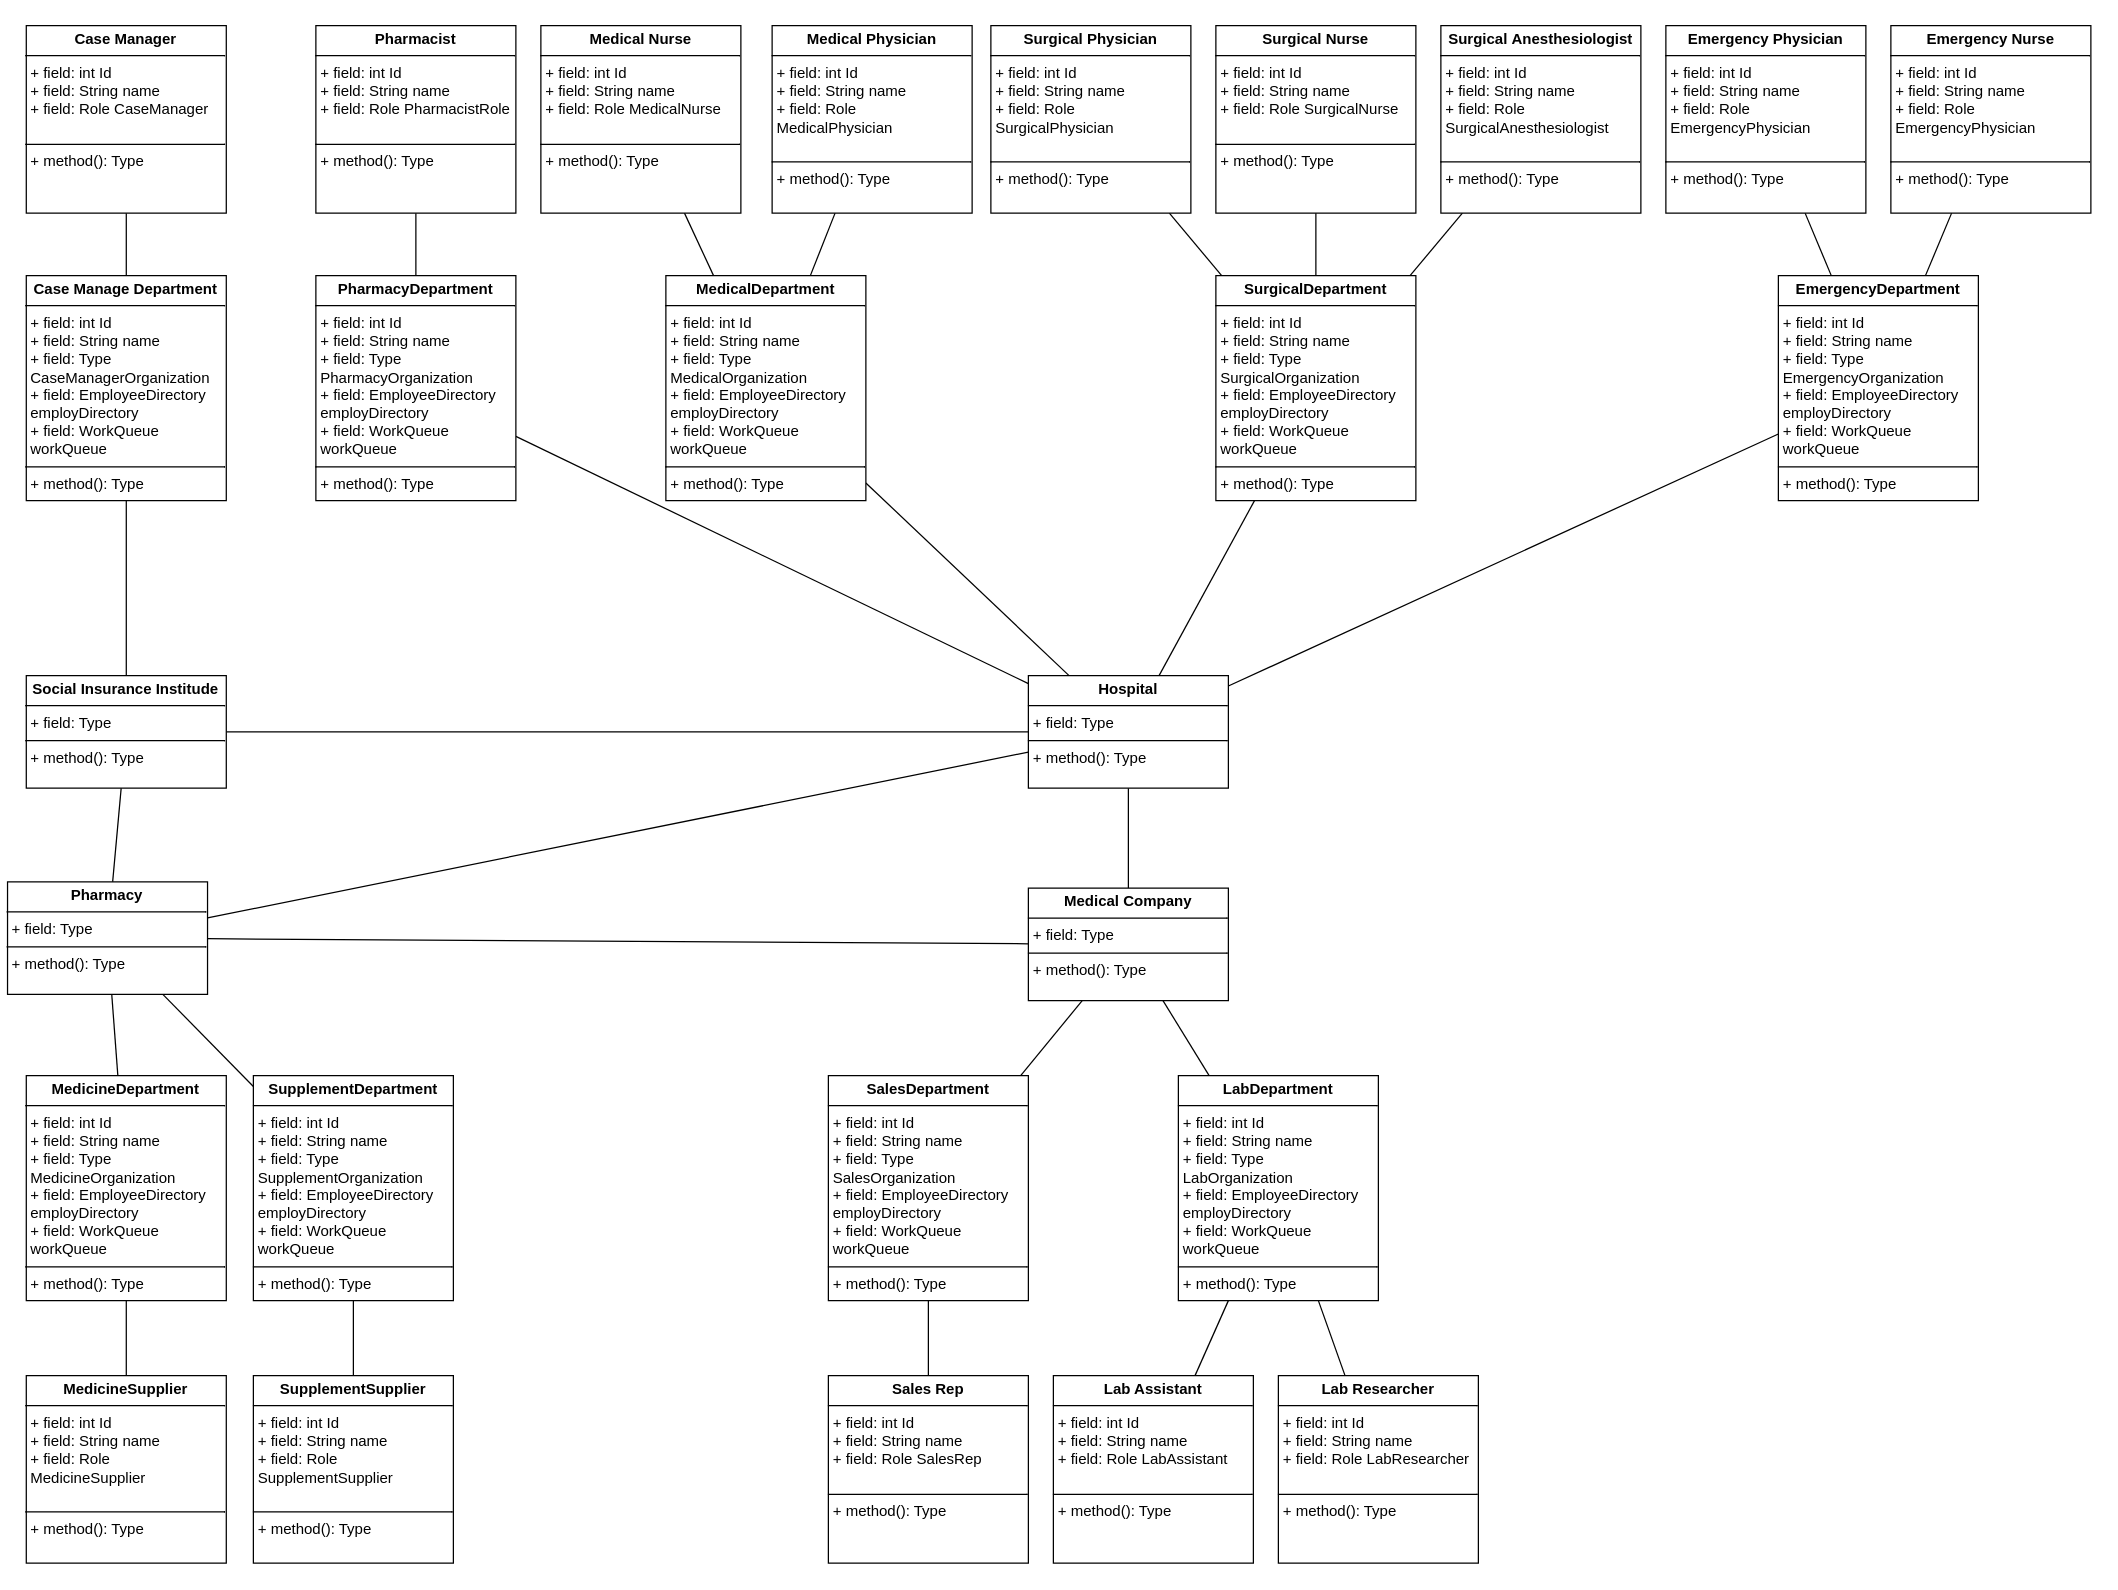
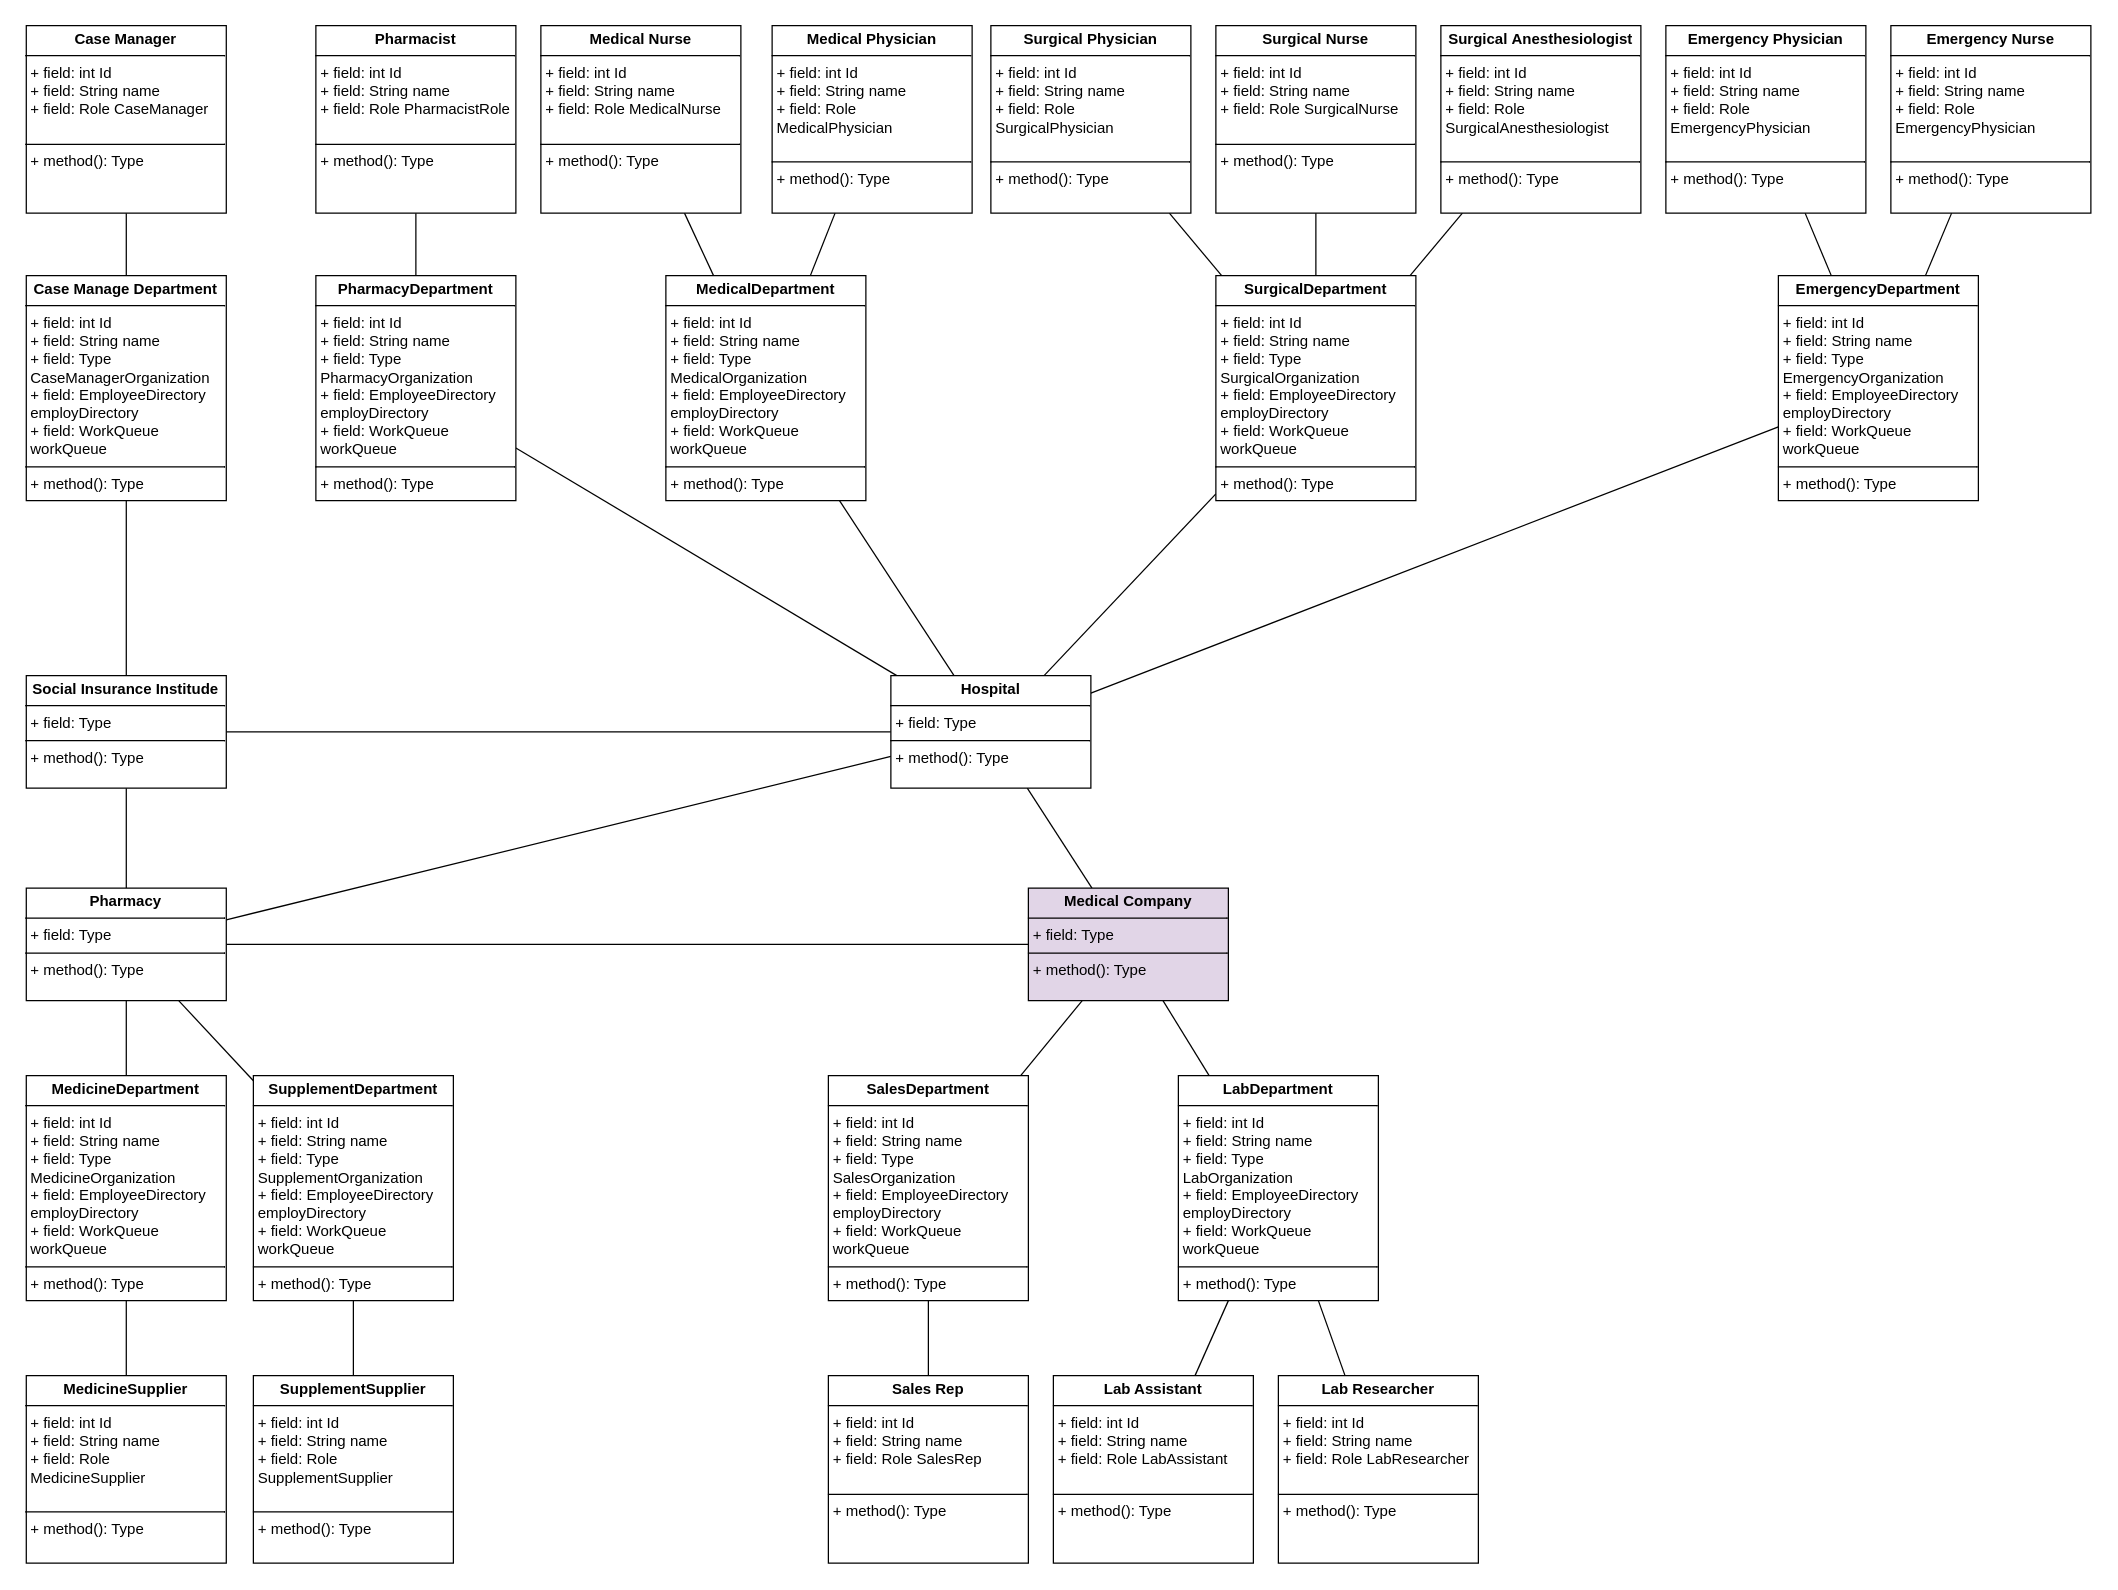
node "Hospital + field: Type + method(): Type": moved (1128, 732) -> (991, 732)
node "Pharmacy + field: Type + method(): Type": moved (107, 938) -> (126, 944)
node "Medical Company + field: Type + method(): Type": fillcolor #ffffff -> #e1d5e7
